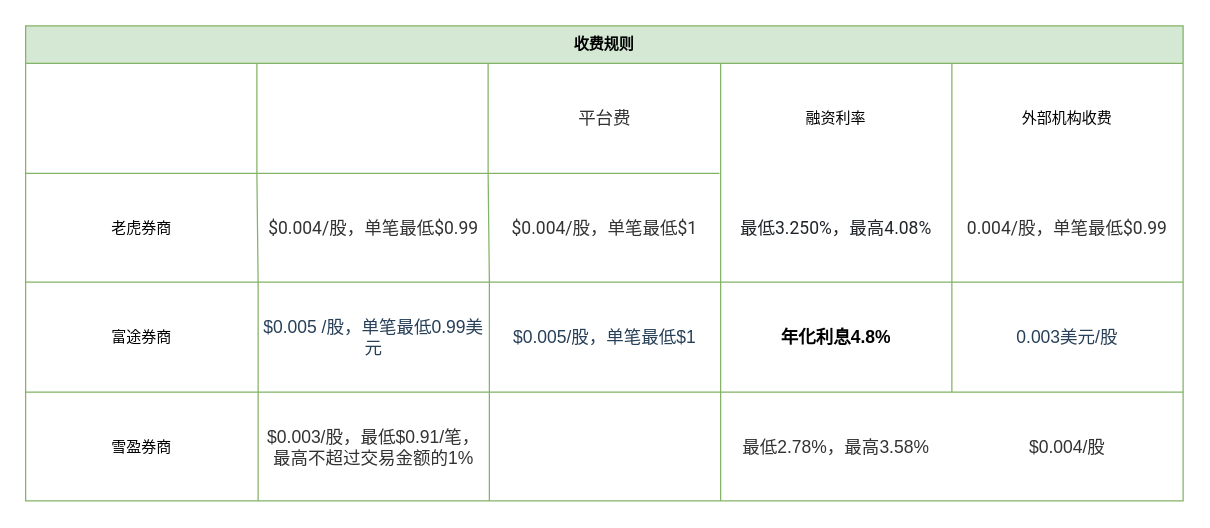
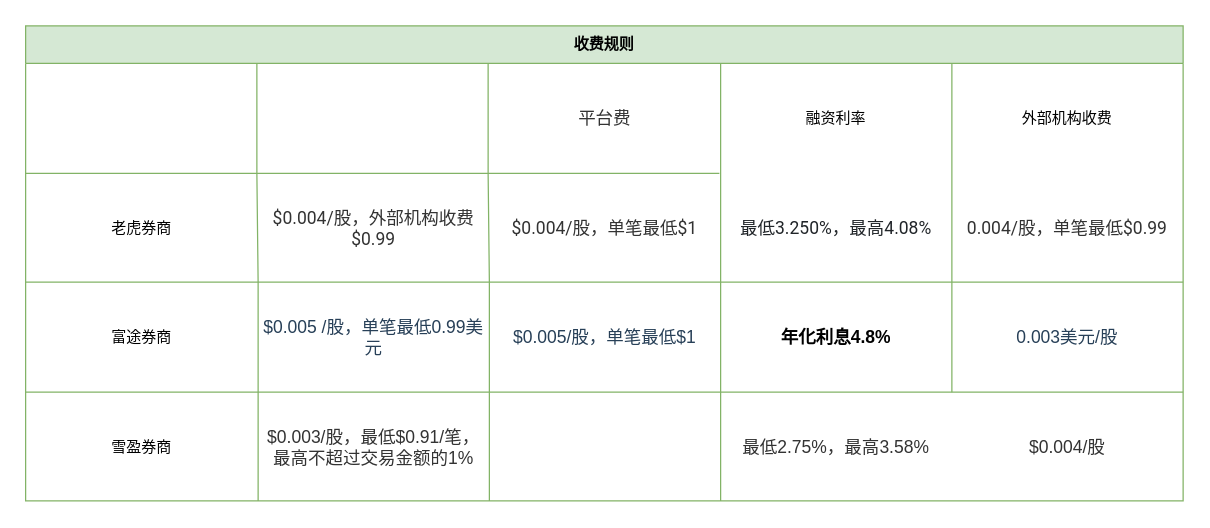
node "$0.004/股，单笔最低$0.99": label "$0.004/股，单笔最低$0.99" -> "$0.004/股，外部机构收费$0.99"
node "最低2.78%，最高3.58%": label "最低2.78%，最高3.58%" -> "最低2.75%，最高3.58%"
